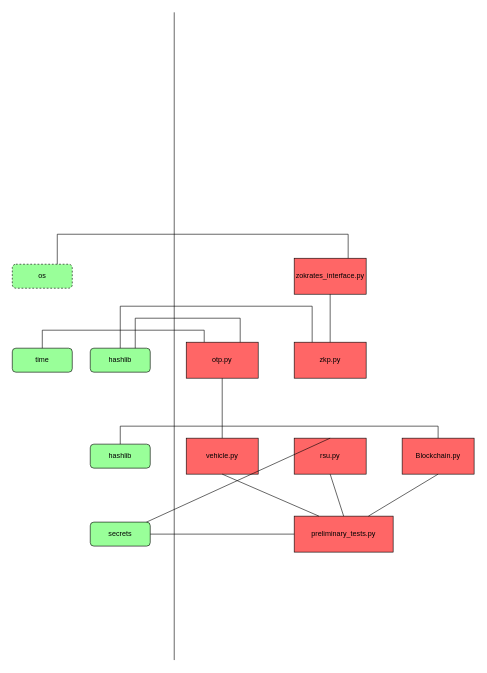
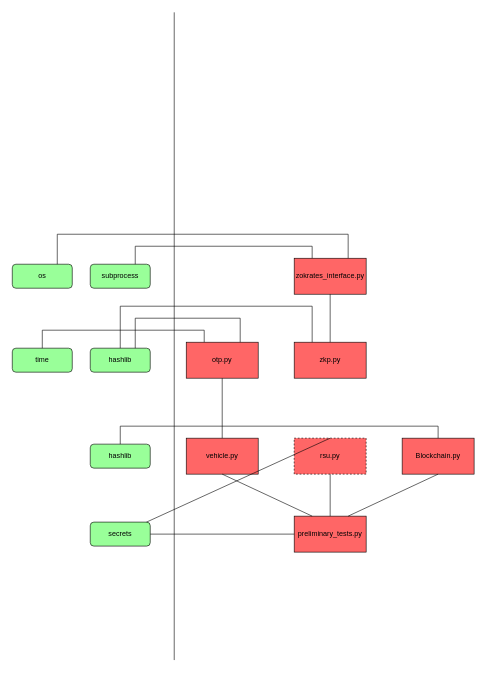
edge "subprocess" -- "zokrates_interface.py": added
node "os": style dashed -> solid
node "subprocess": added
node "rsu.py": style solid -> dashed
node "preliminary_tests.py": size 99x36 -> 72x36
